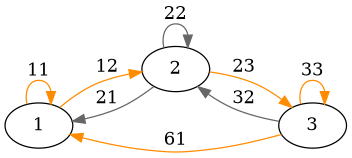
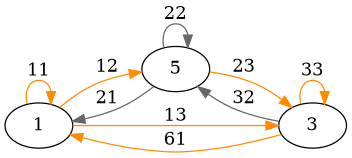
node "2": label "2" -> "5"
edge "1" -> "3": added, label "13"
